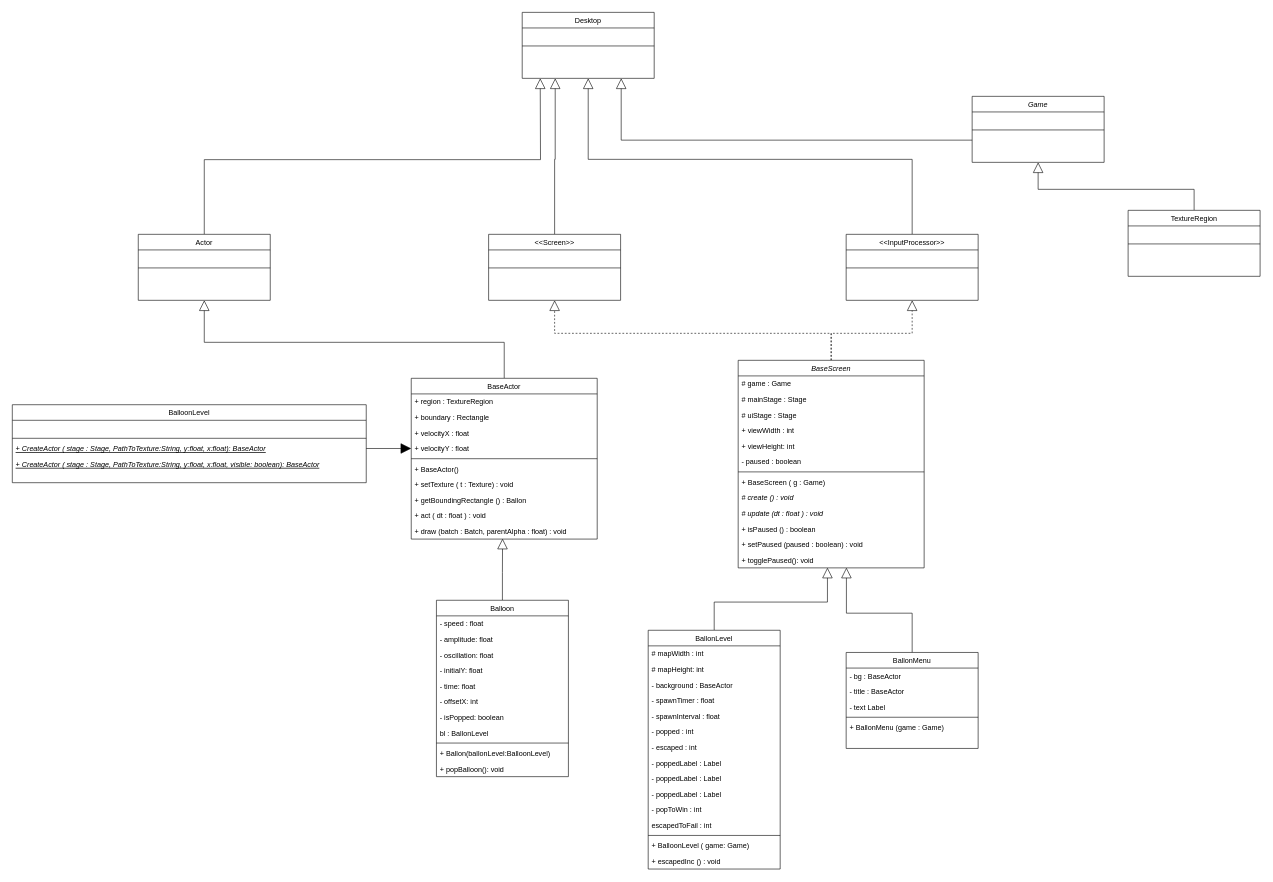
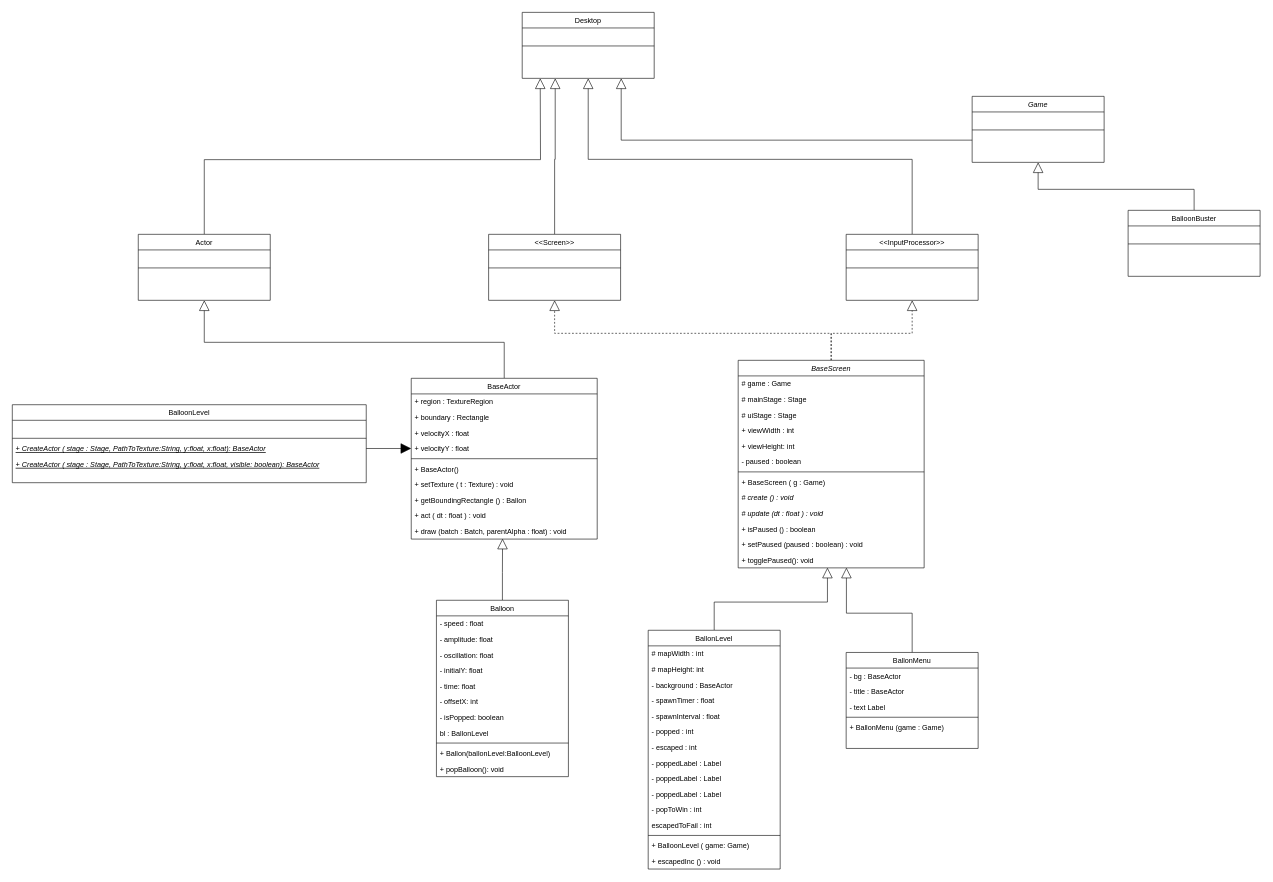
node "TextureRegion": label "TextureRegion" -> "BalloonBuster"
